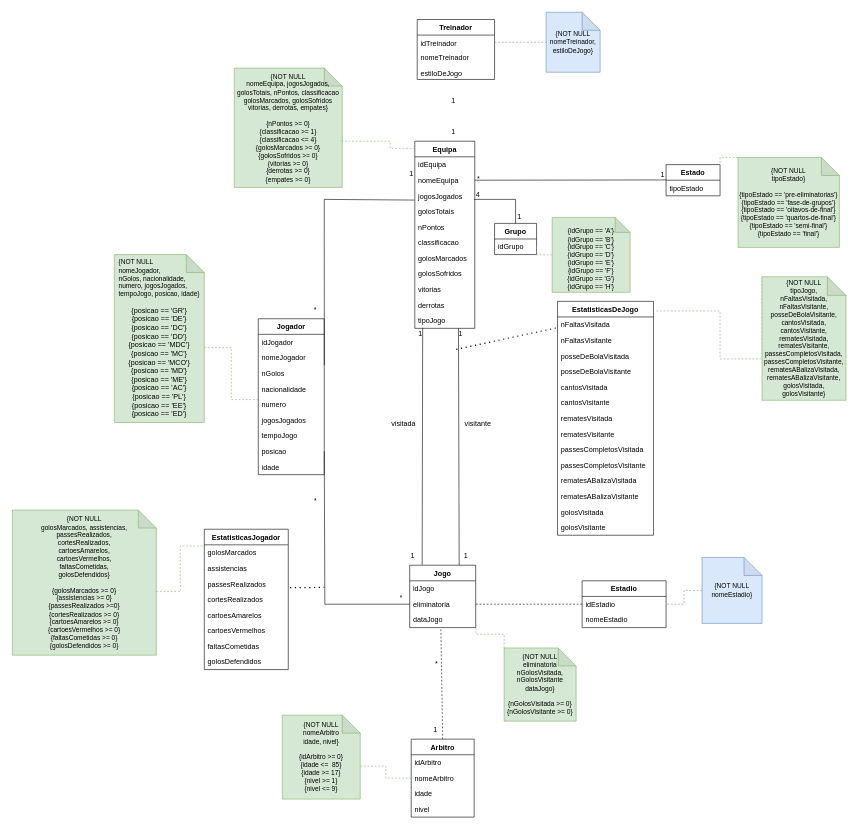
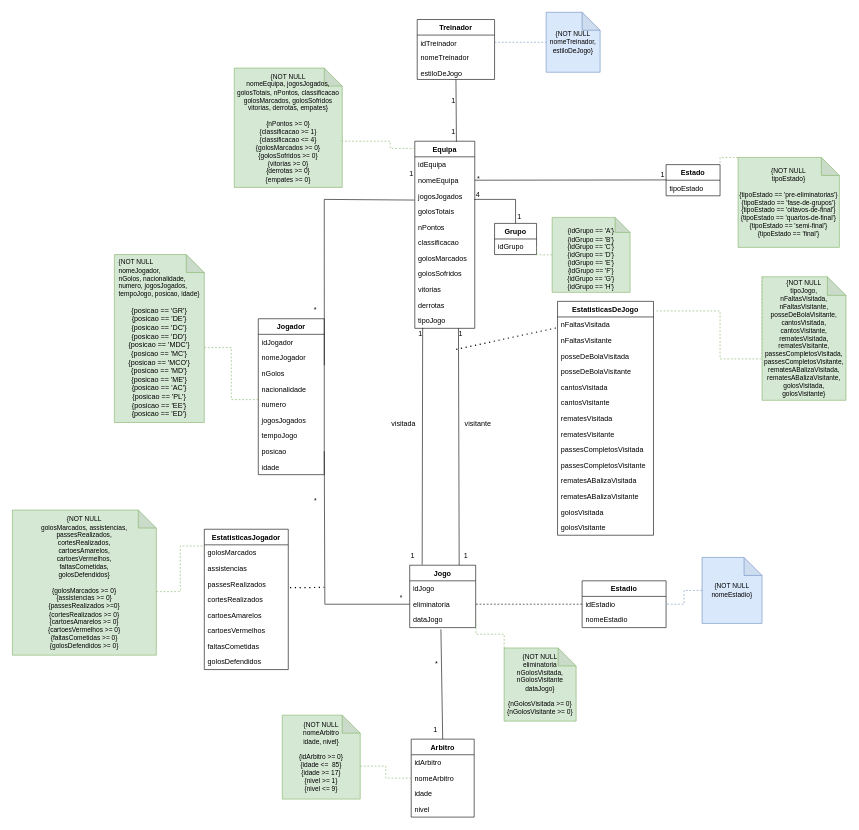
edge "estiloDeJogo" -- "Equipa": added
edge "dataJogo" -- "Arbitro": style dashed -> solid
